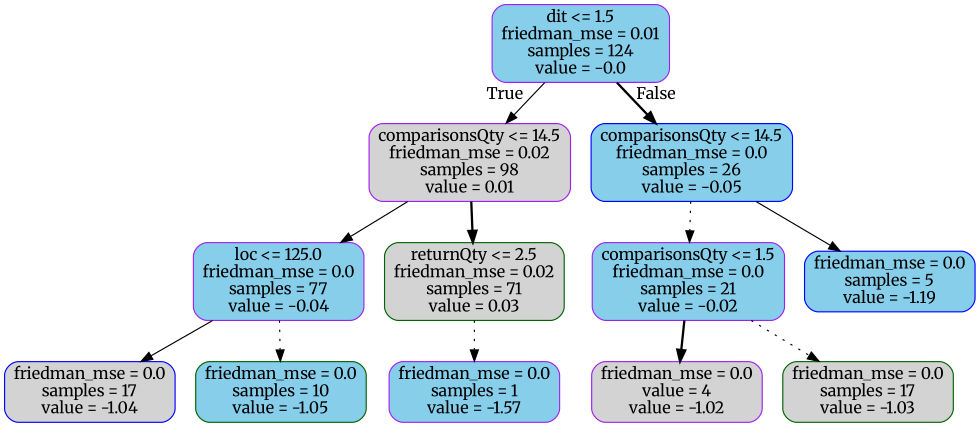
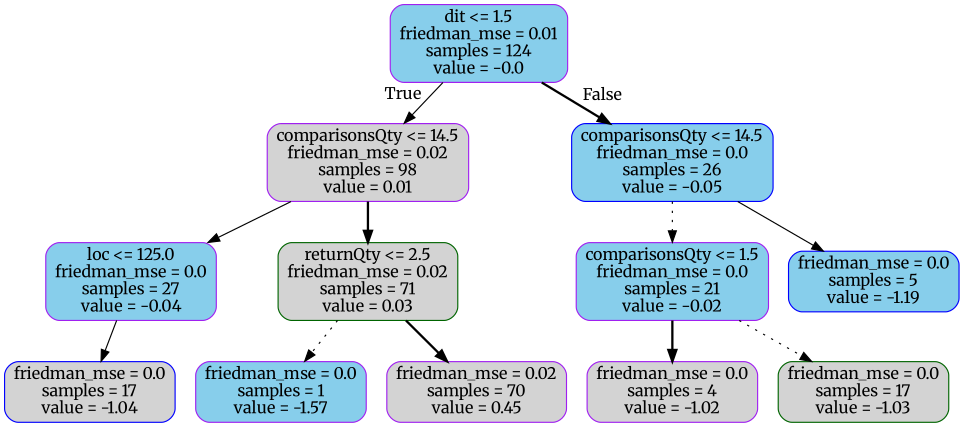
node "loc <= 125.0 friedman_mse = 0.0 samples = 77 value = -0.04": label "loc <= 125.0 friedman_mse = 0.0 samples = 77 value = -0.04" -> "loc <= 125.0 friedman_mse = 0.0 samples = 27 value = -0.04"
node "friedman_mse = 0.0 samples = 10 value = -1.05": removed
node "friedman_mse = 0.02 samples = 70 value = 0.45": added
node "friedman_mse = 0.0 value = 4 value = -1.02": label "friedman_mse = 0.0 value = 4 value = -1.02" -> "friedman_mse = 0.0 samples = 4 value = -1.02"
